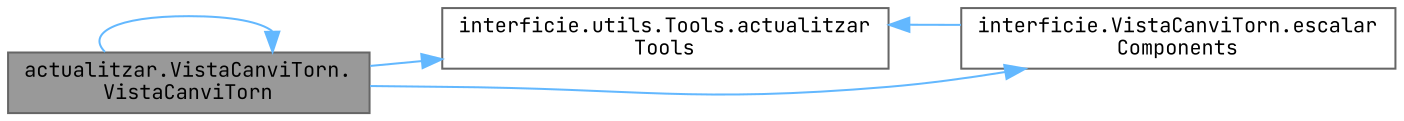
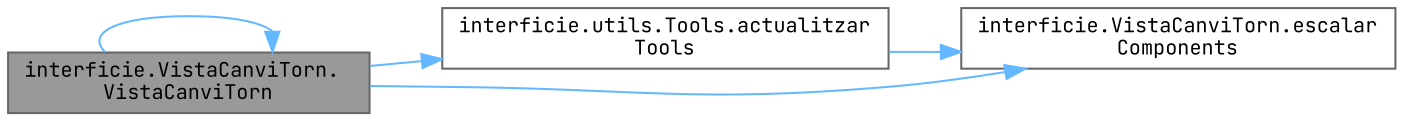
edge "interficie.VistaCanviTorn.escalar Components" -> "interficie.utils.Tools.actualitzar Tools": reversed
node "actualitzar.VistaCanviTorn. VistaCanviTorn": label "actualitzar.VistaCanviTorn. VistaCanviTorn" -> "interficie.VistaCanviTorn. VistaCanviTorn"
